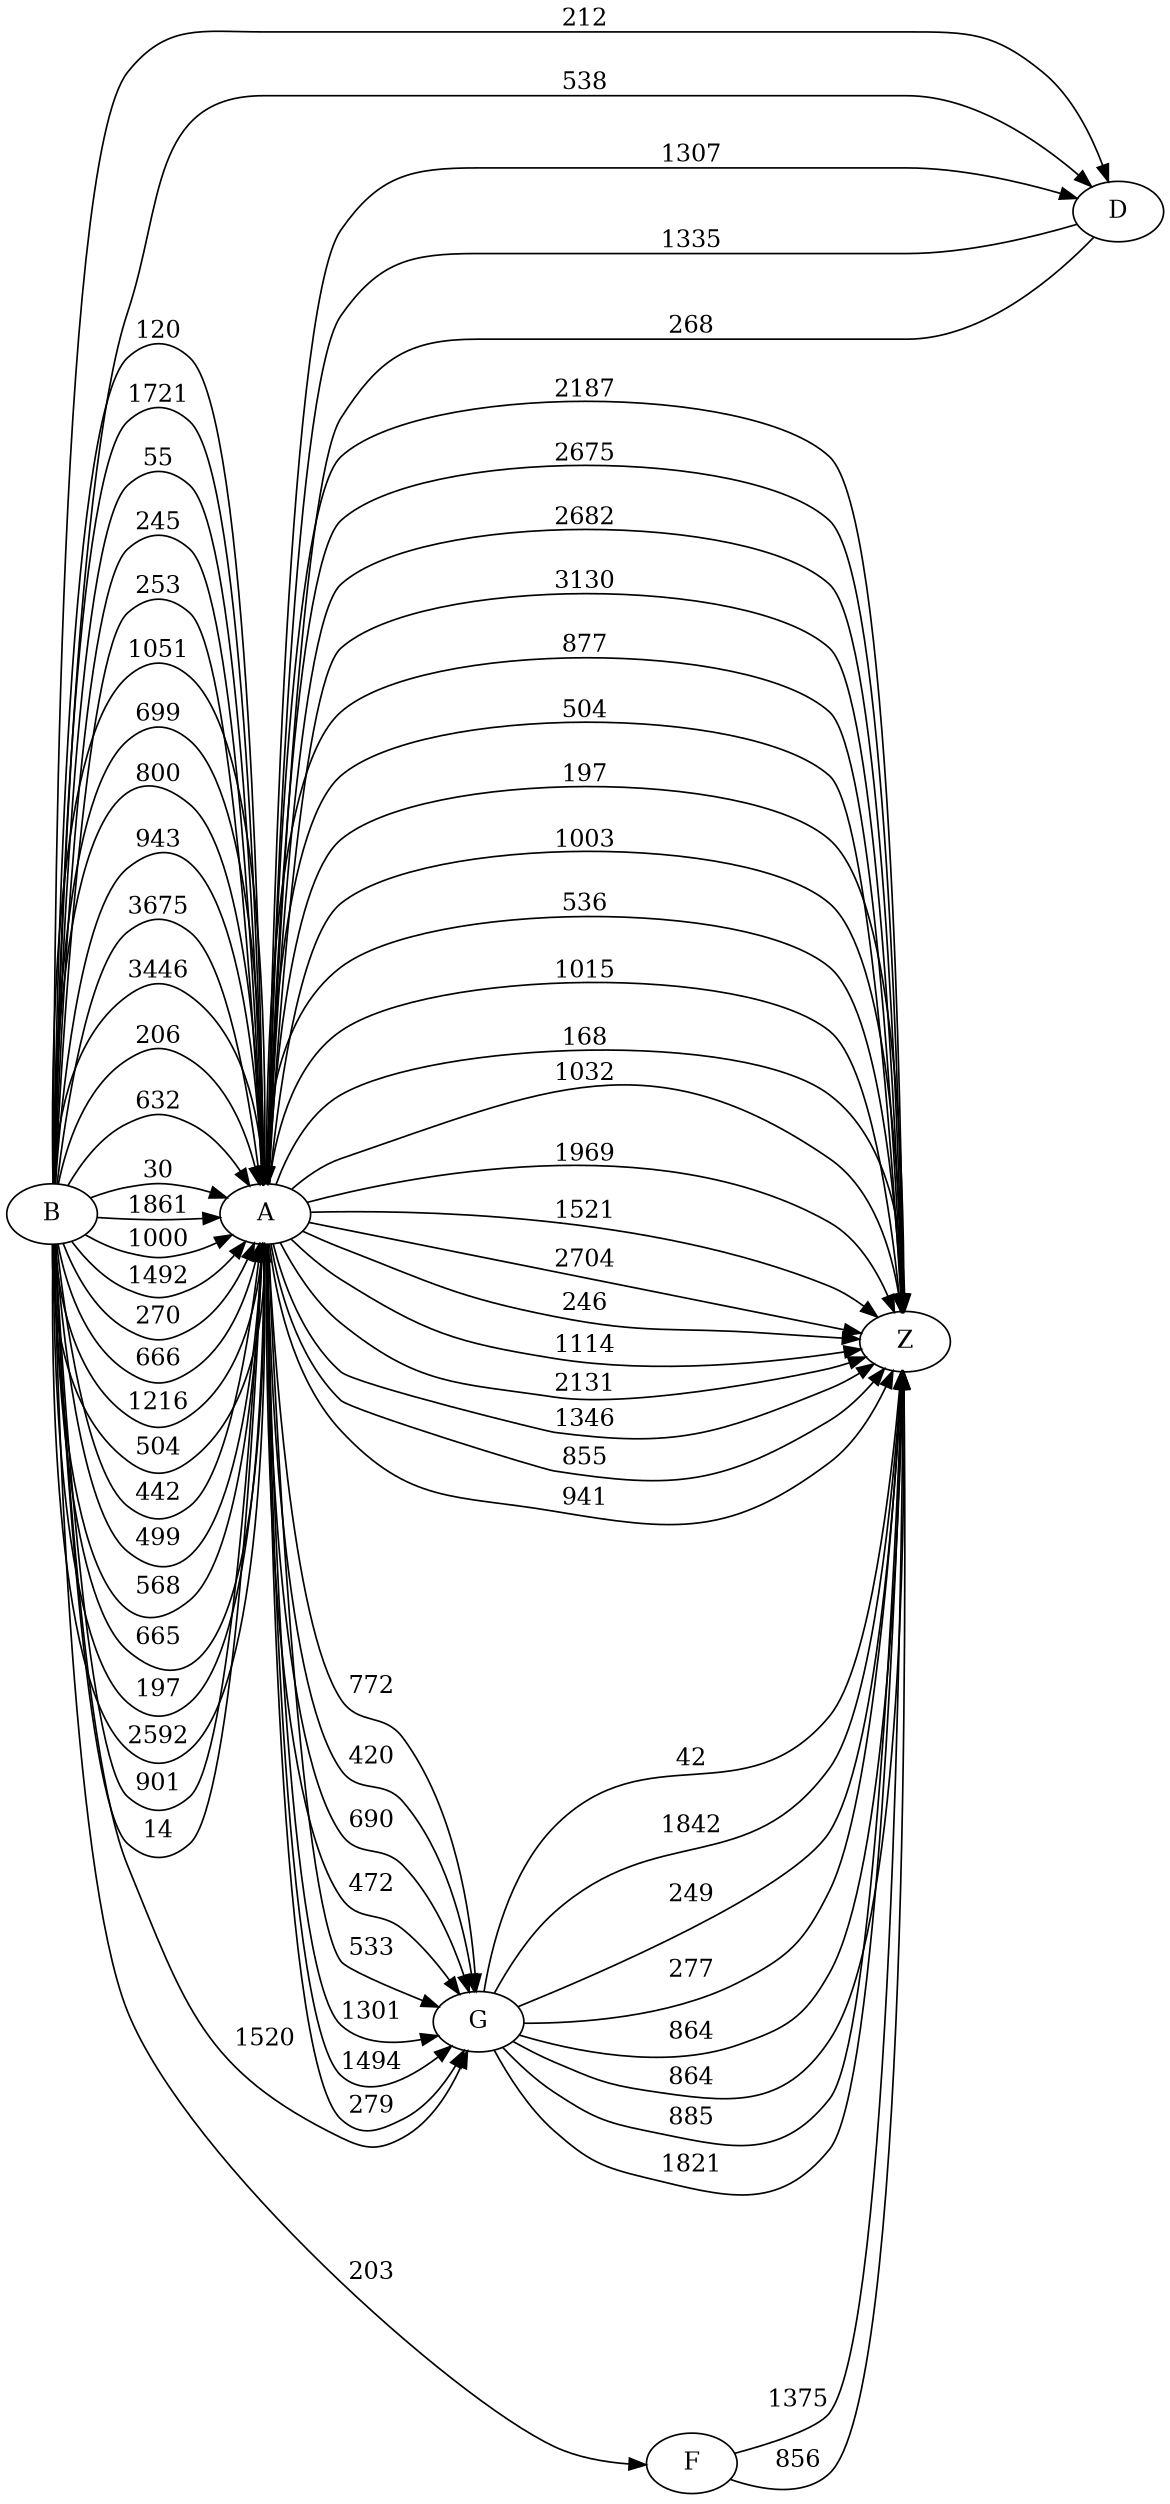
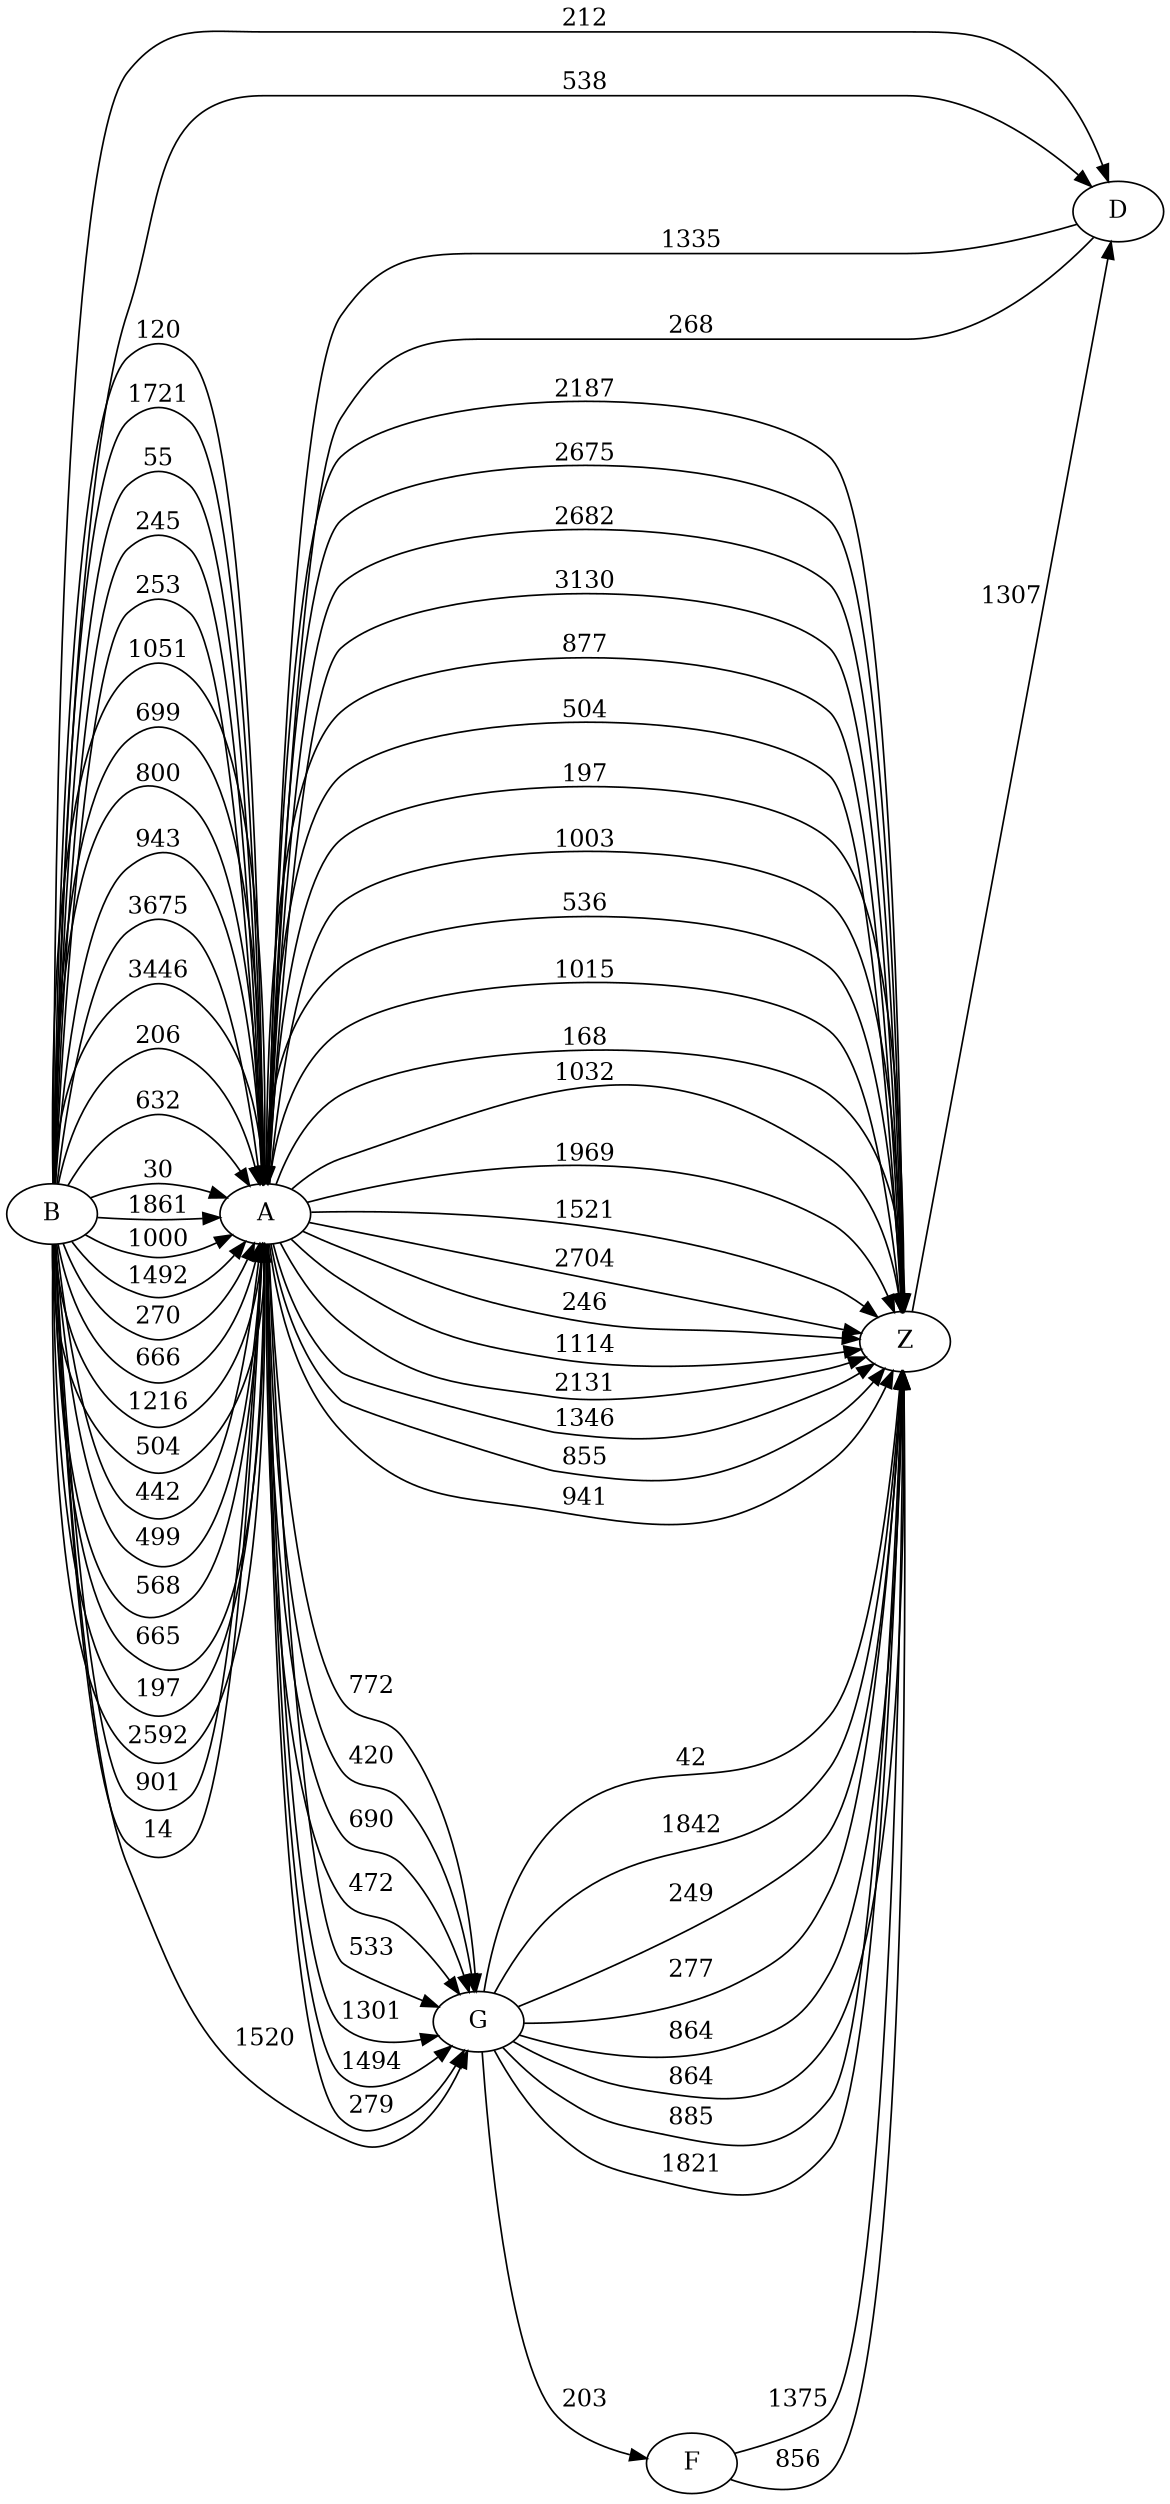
edge "A" -> "D": now "Z" -> "D"
edge "B" -> "F": now "G" -> "F"
